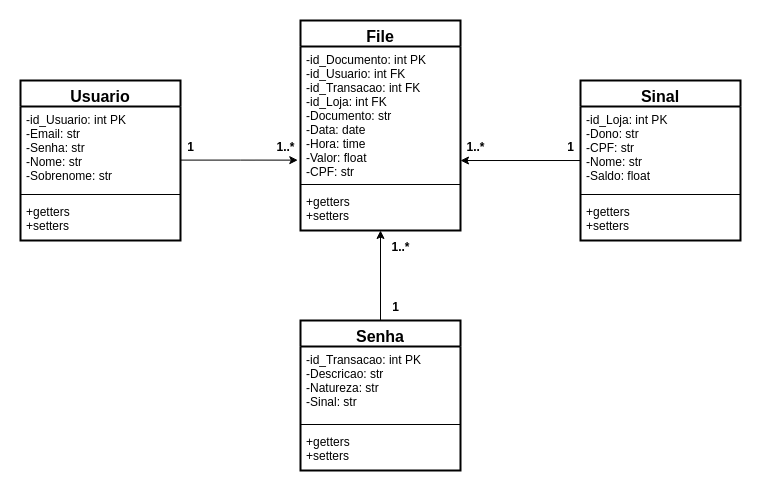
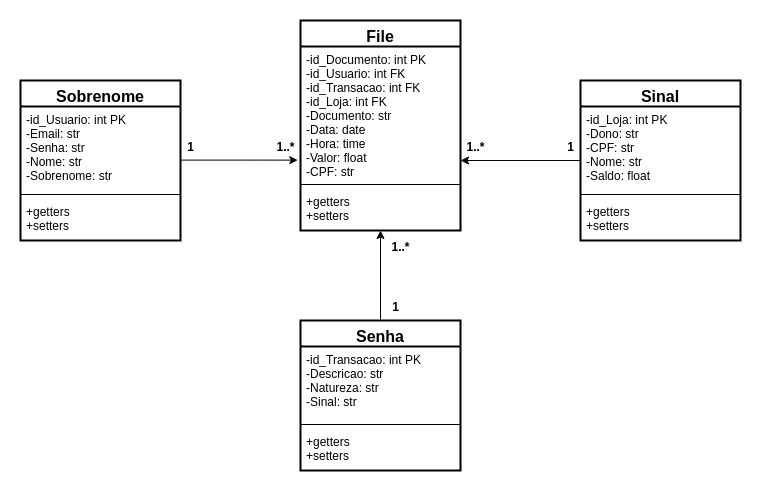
node "Usuario": label "Usuario" -> "Sobrenome"
